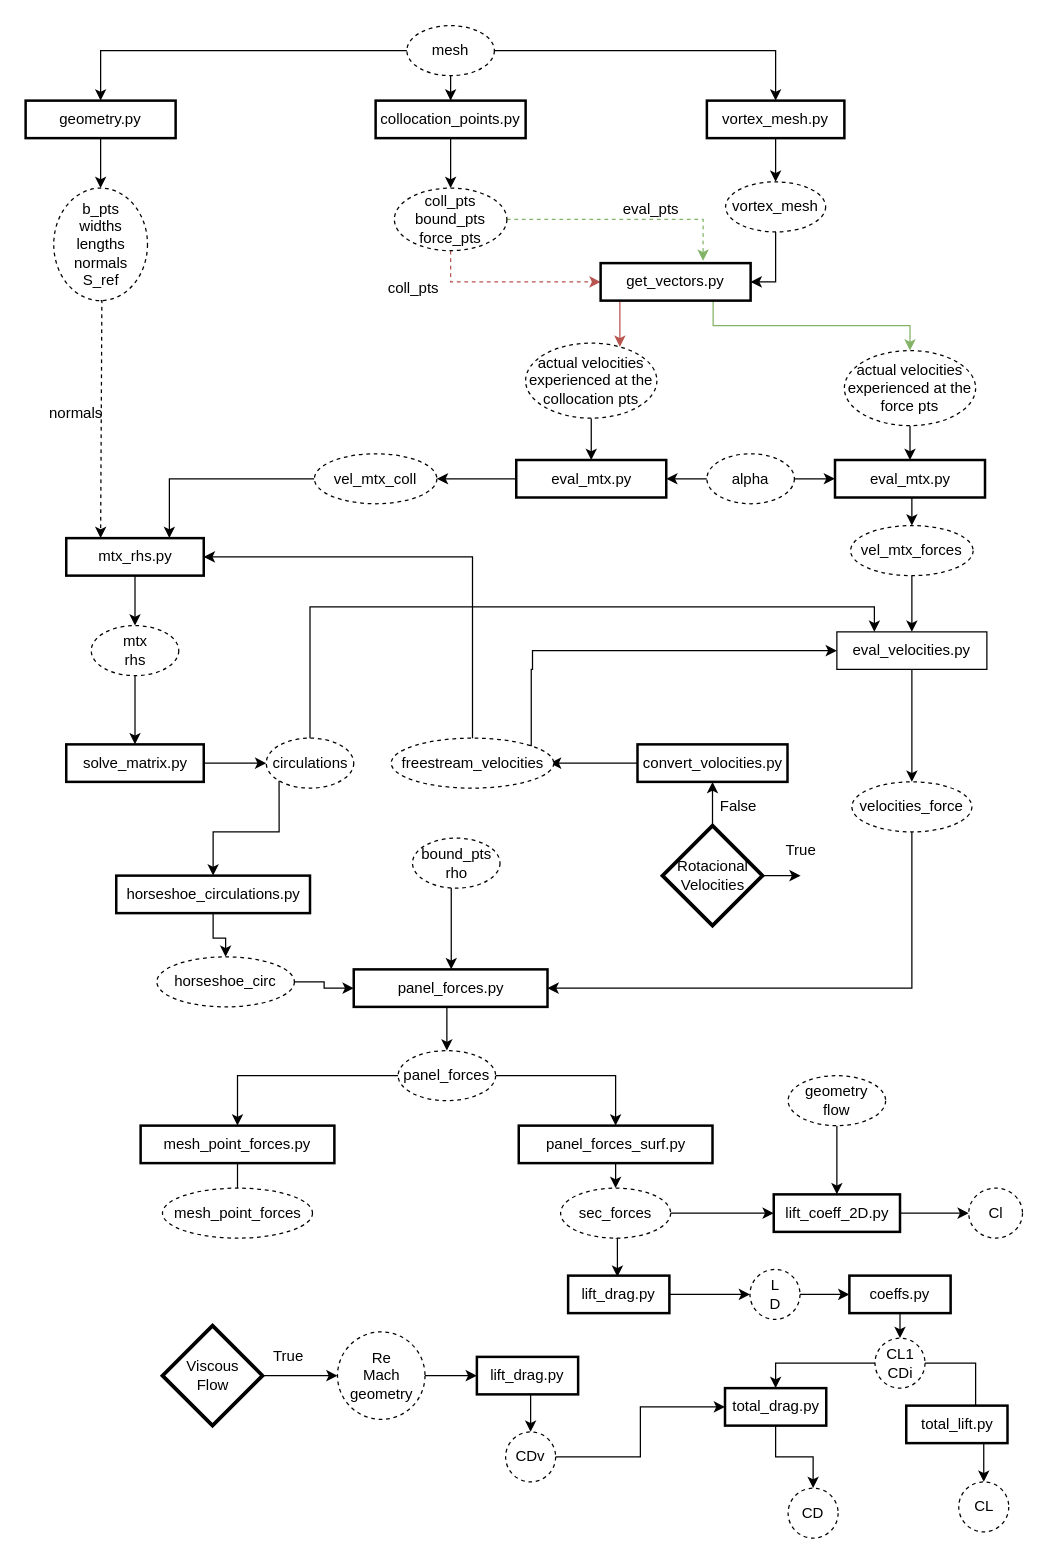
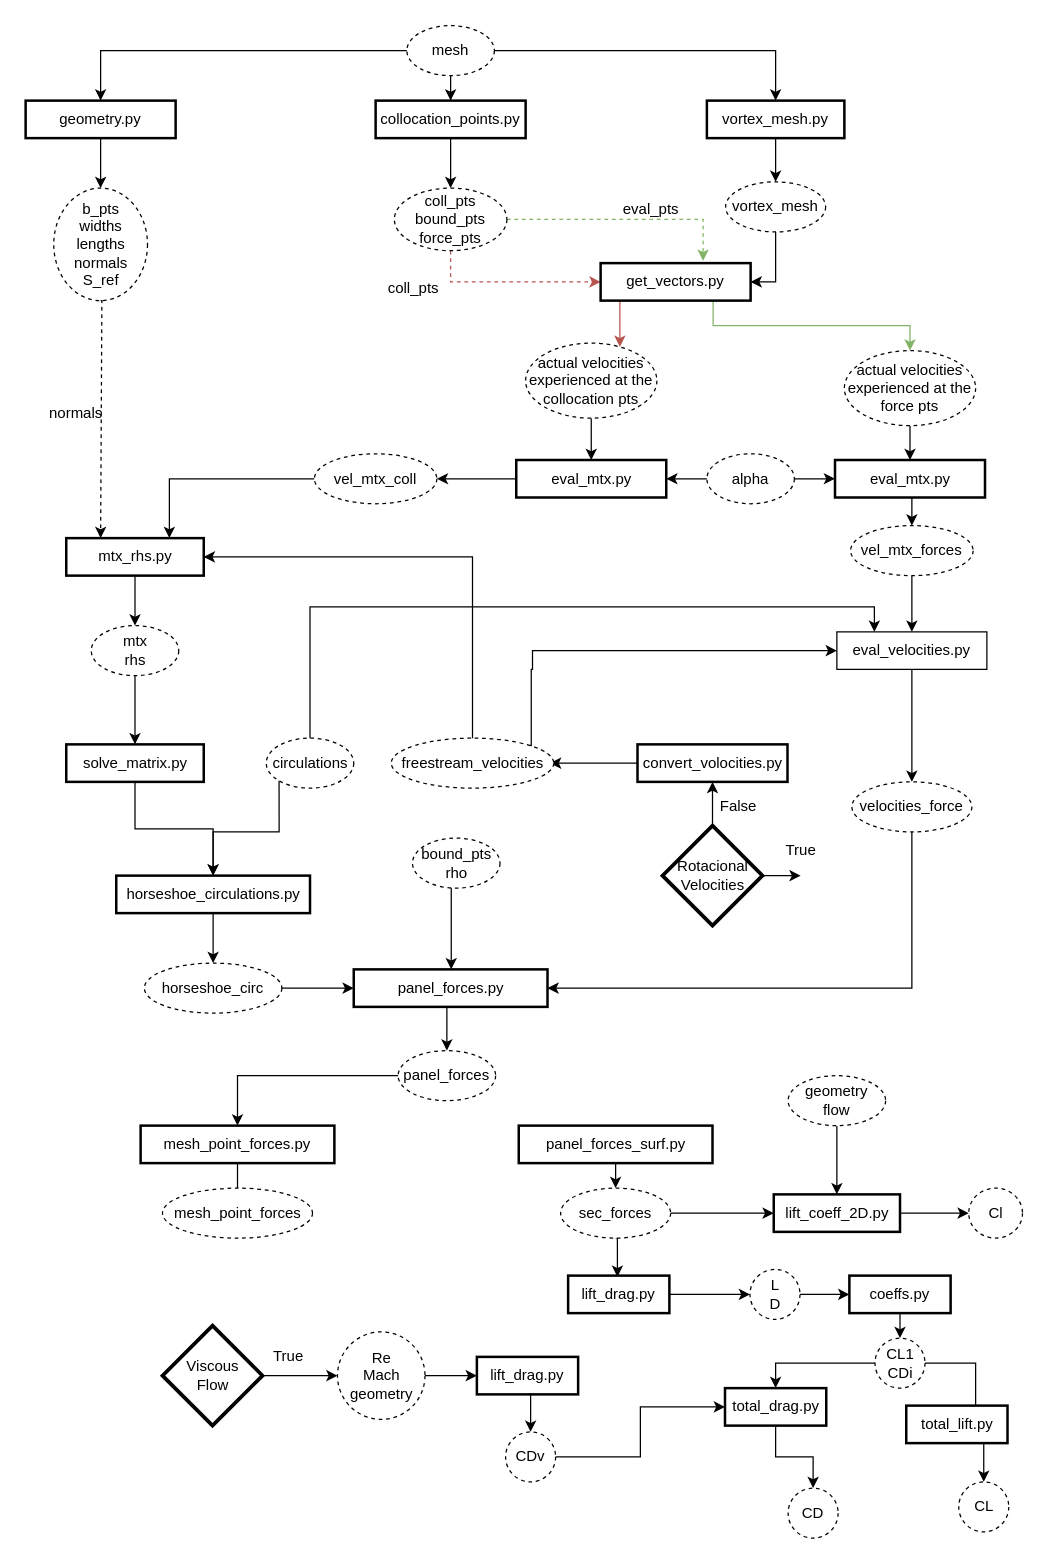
edge "solve_matrix.py" -> "circulations": now "solve_matrix.py" -> "horseshoe_circulations.py"
node "horseshoe_circ": moved (226, 982) -> (213, 988)
edge "panel_forces" -> "panel_forces_surf.py": removed
